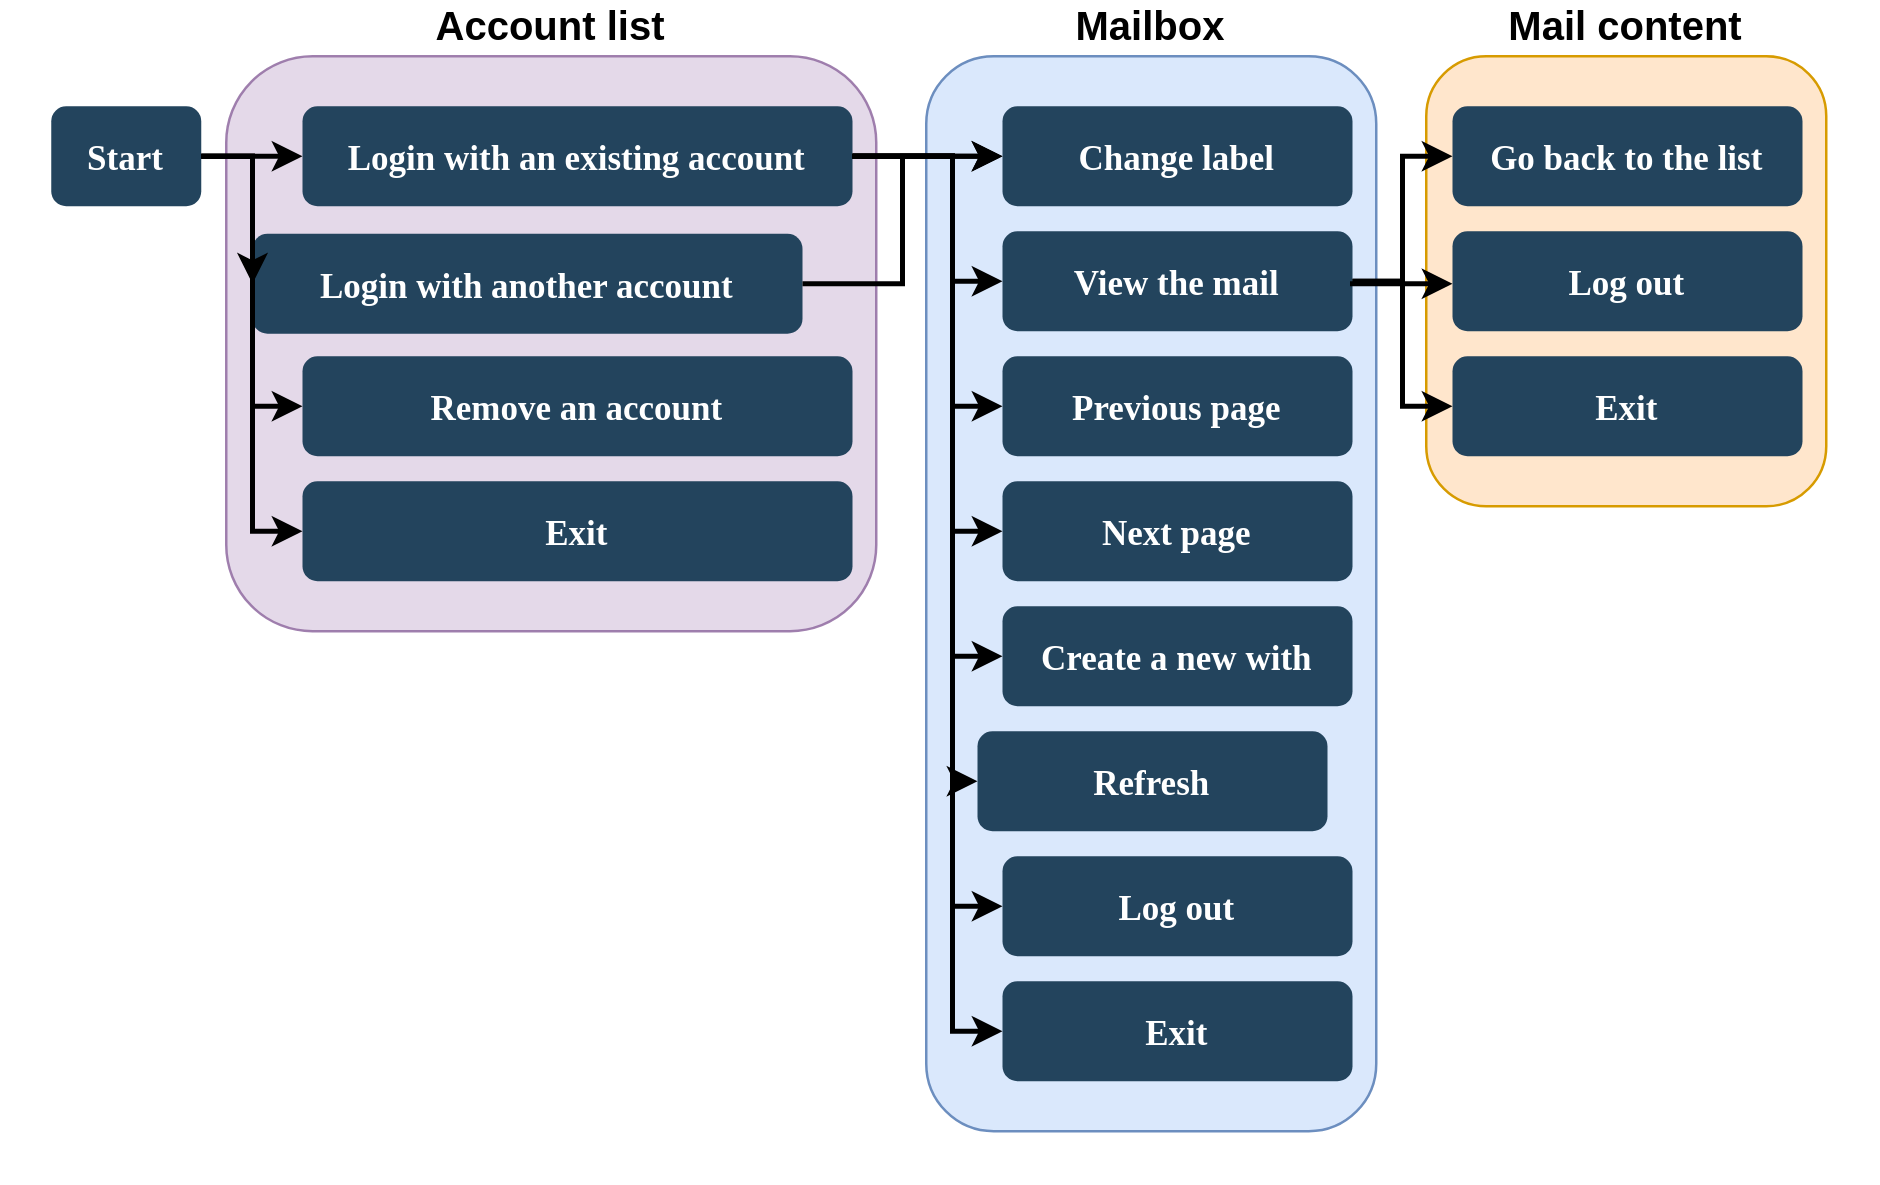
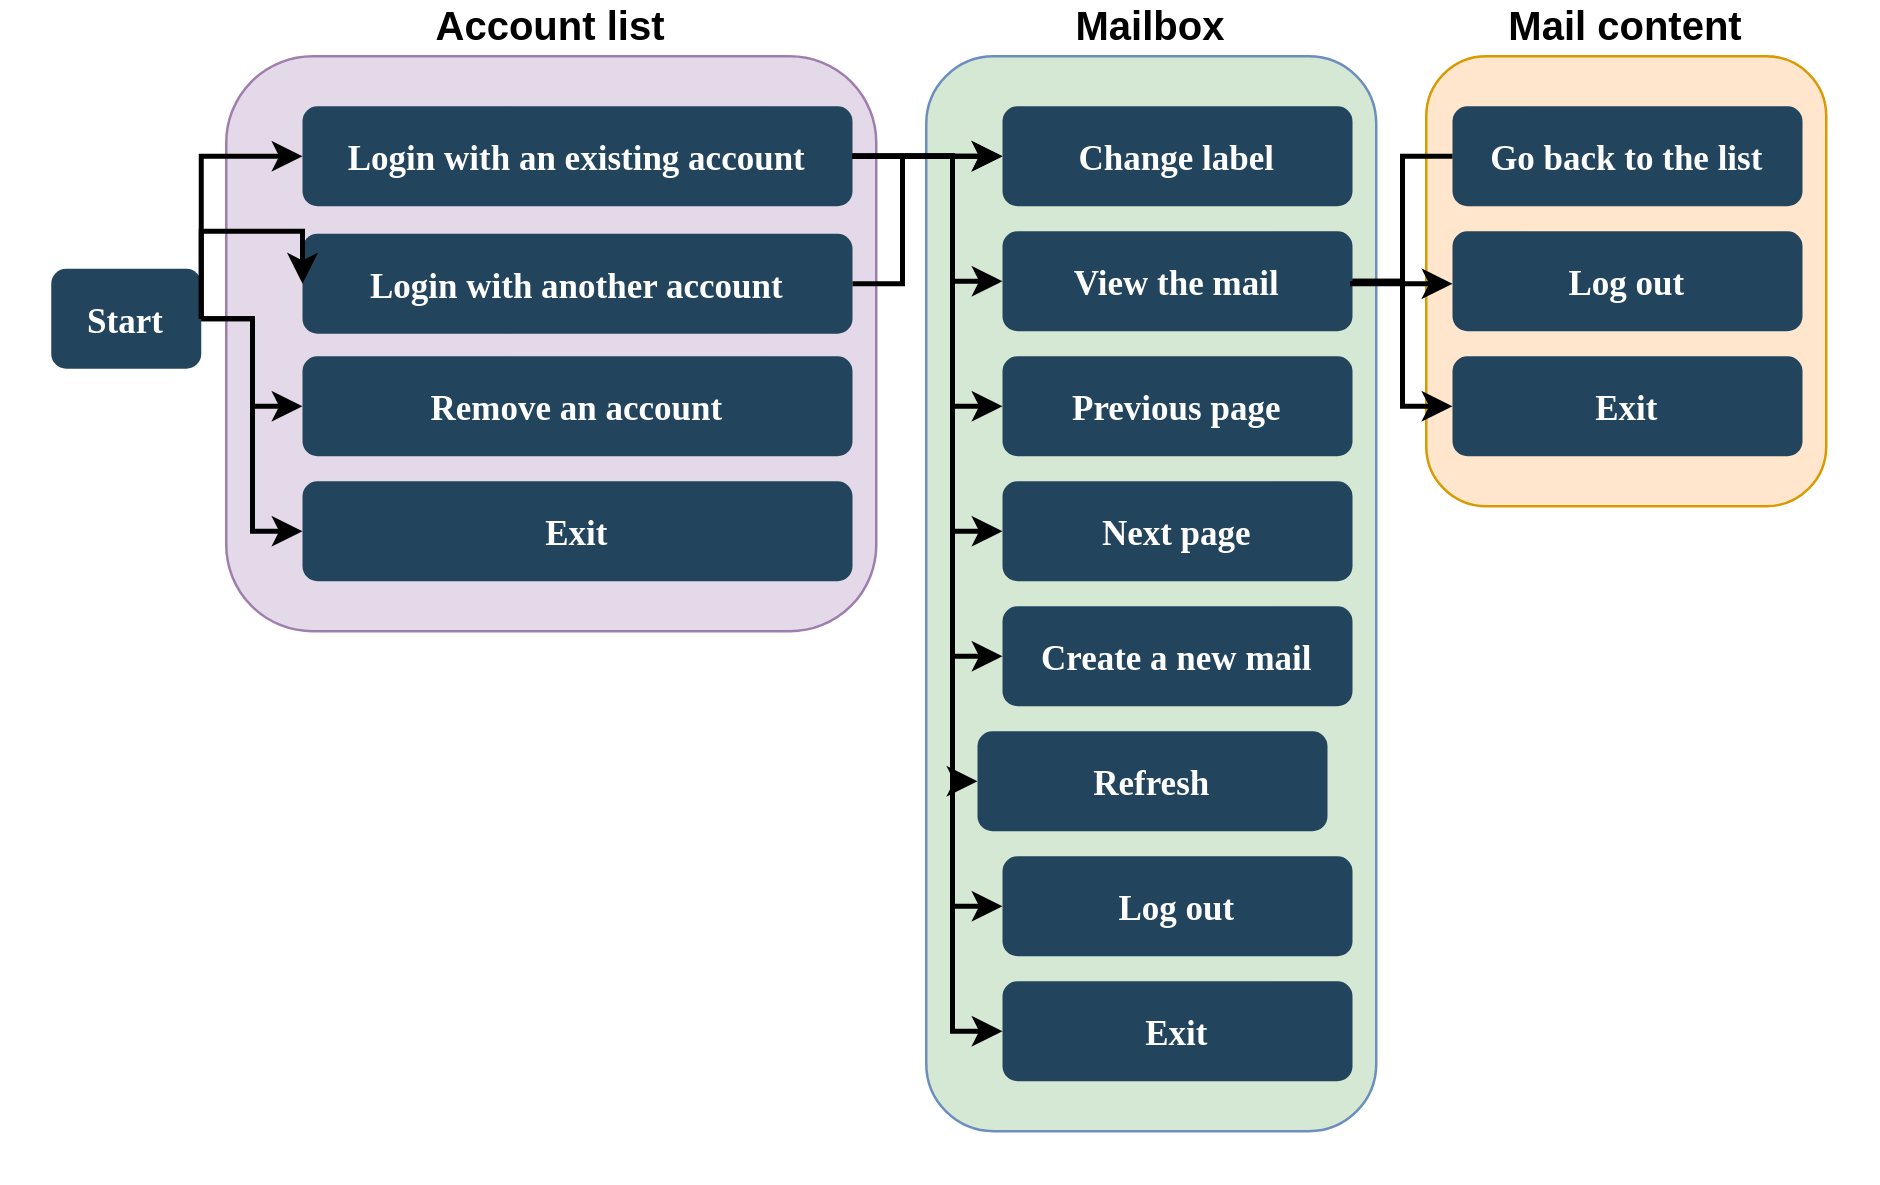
node "Start": moved (126, 156) -> (126, 319)
edge "View the mail" -> "Go back to the list": arrowhead classic -> none
node "Login with another account": moved (528, 284) -> (578, 284)
node "Mailbox": fillcolor #dae8fc -> #d5e8d4
node "Create a new with": label "Create a new with" -> "Create a new mail"
